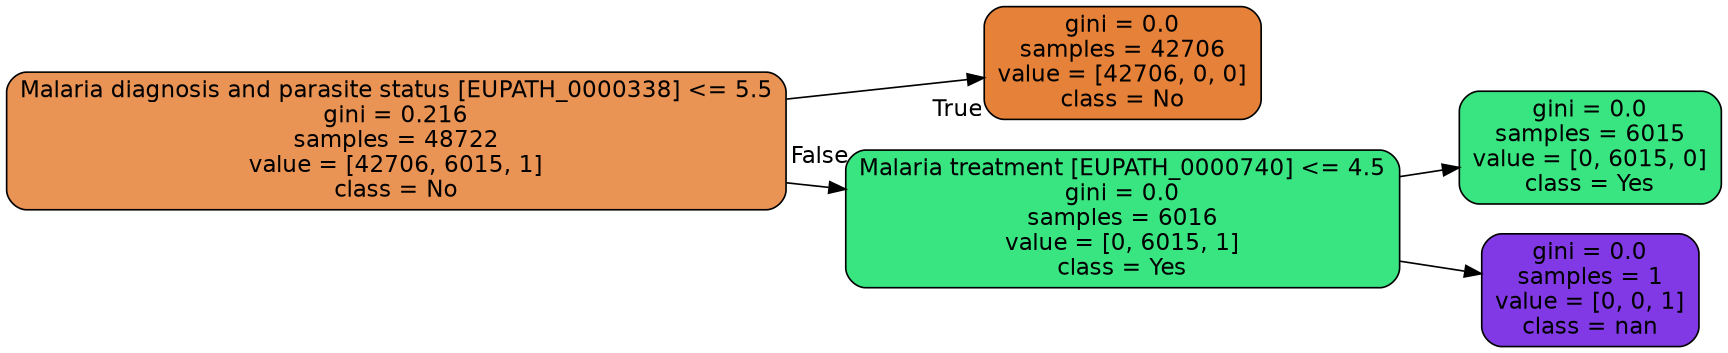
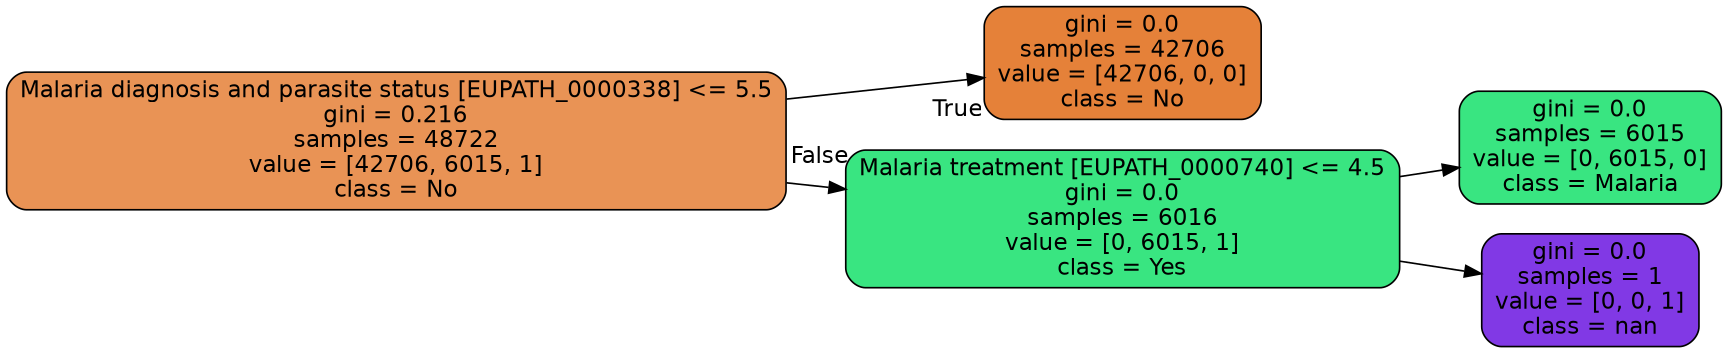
node "gini = 0.0 samples = 6015 value = [0, 6015, 0] class = Yes": label "gini = 0.0 samples = 6015 value = [0, 6015, 0] class = Yes" -> "gini = 0.0 samples = 6015 value = [0, 6015, 0] class = Malaria"
